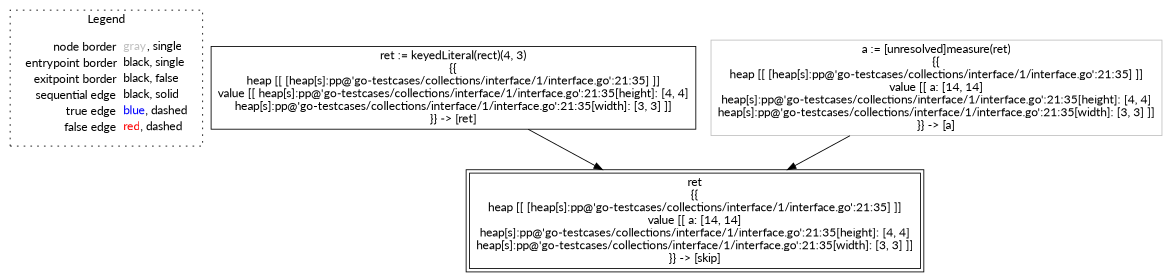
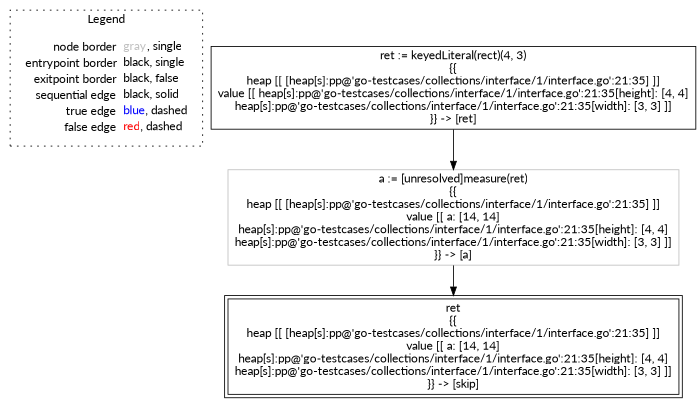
edge "ret := keyedLiteral(rect)(4, 3)" -> "ret": now "ret := keyedLiteral(rect)(4, 3)" -> "a := [unresolved]measure(ret)"
